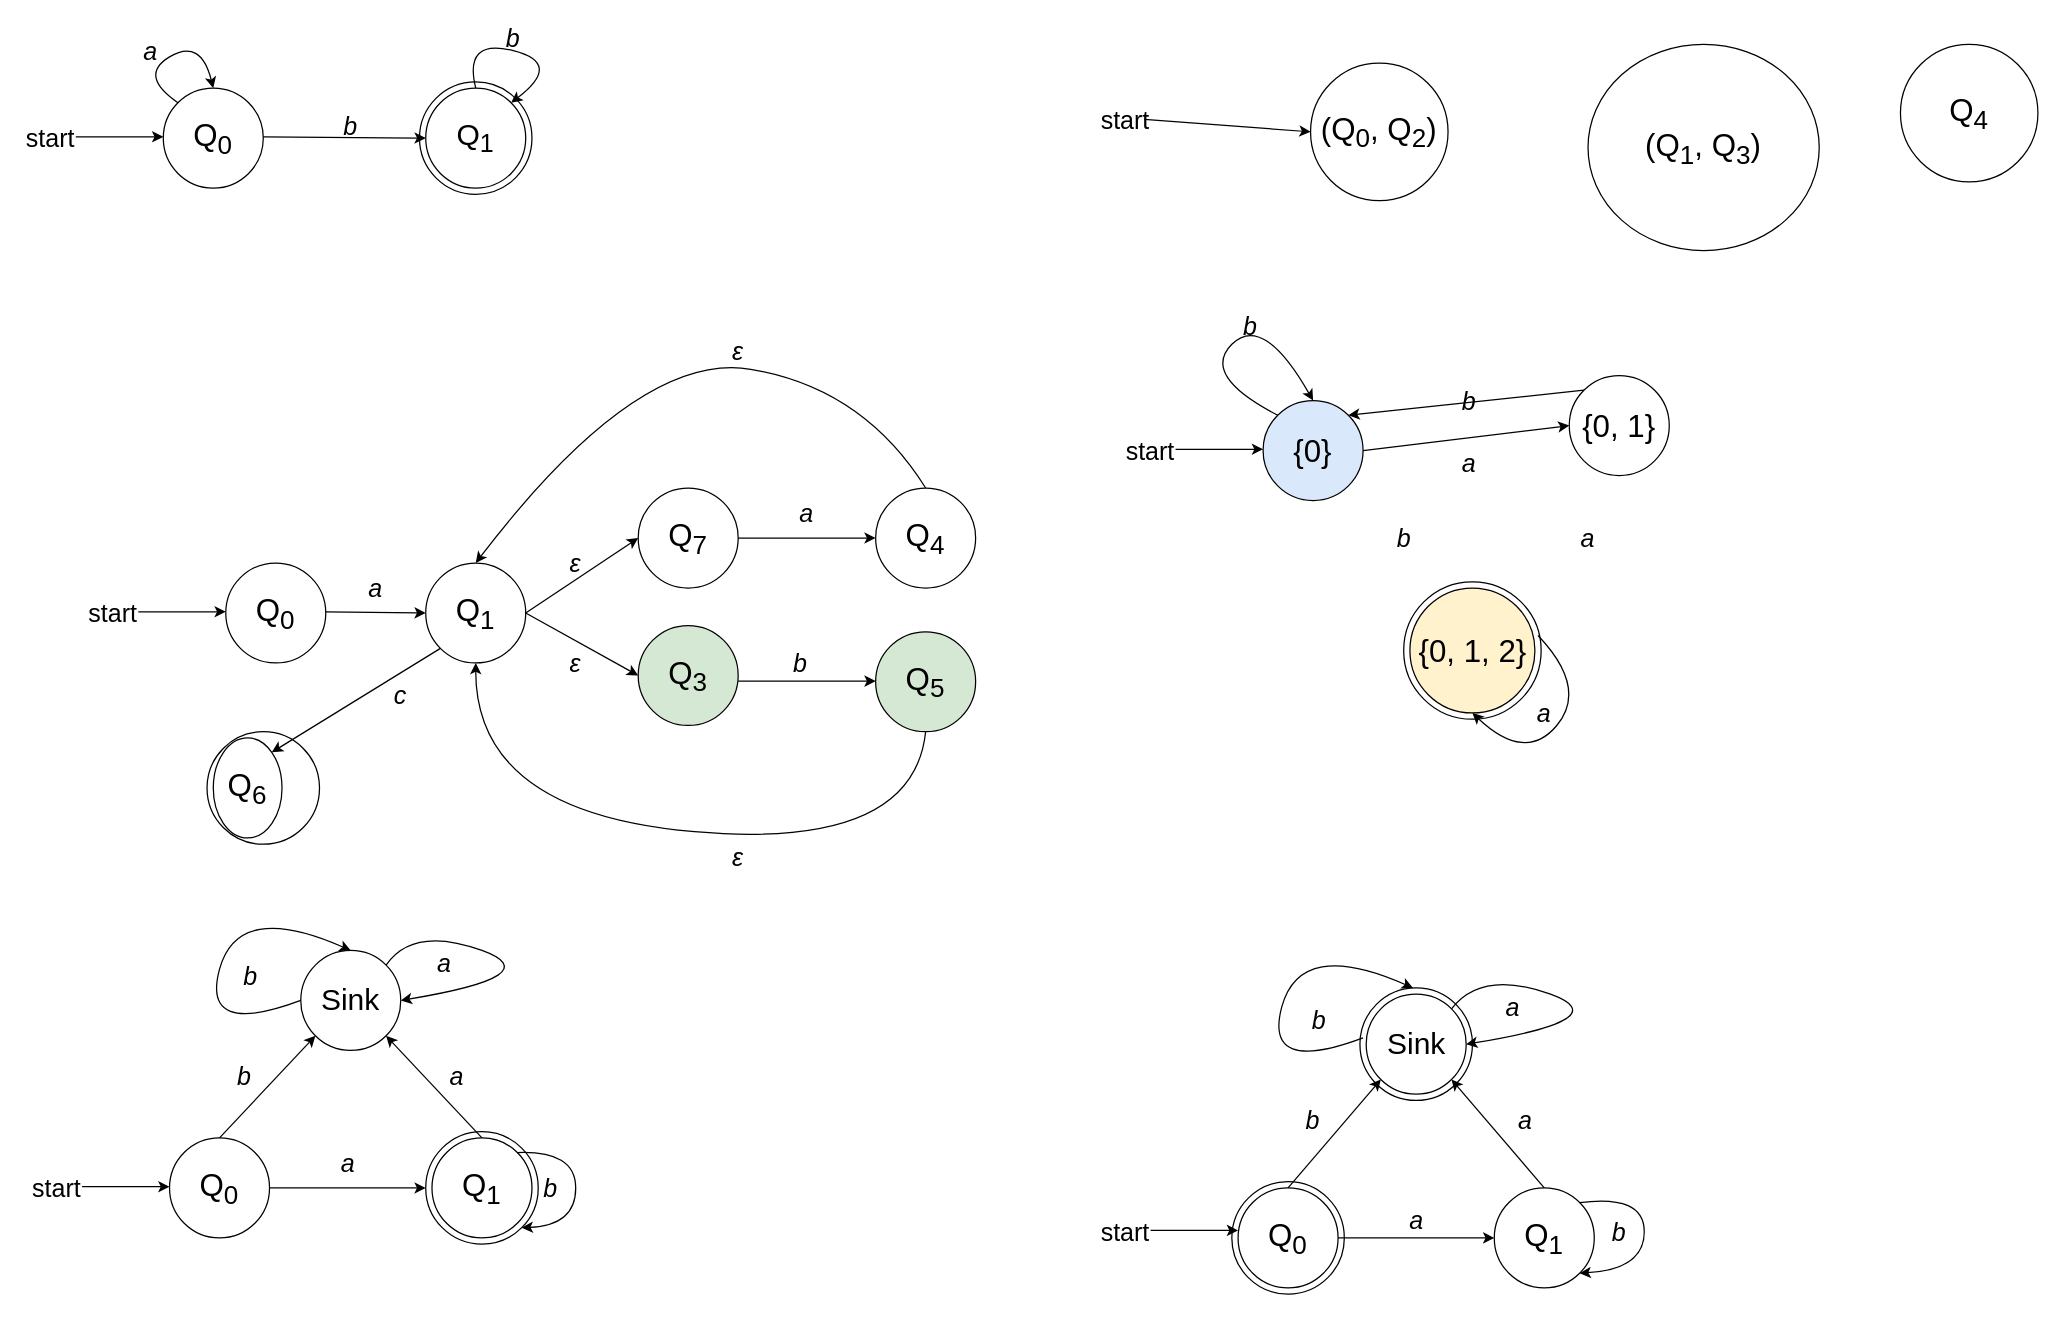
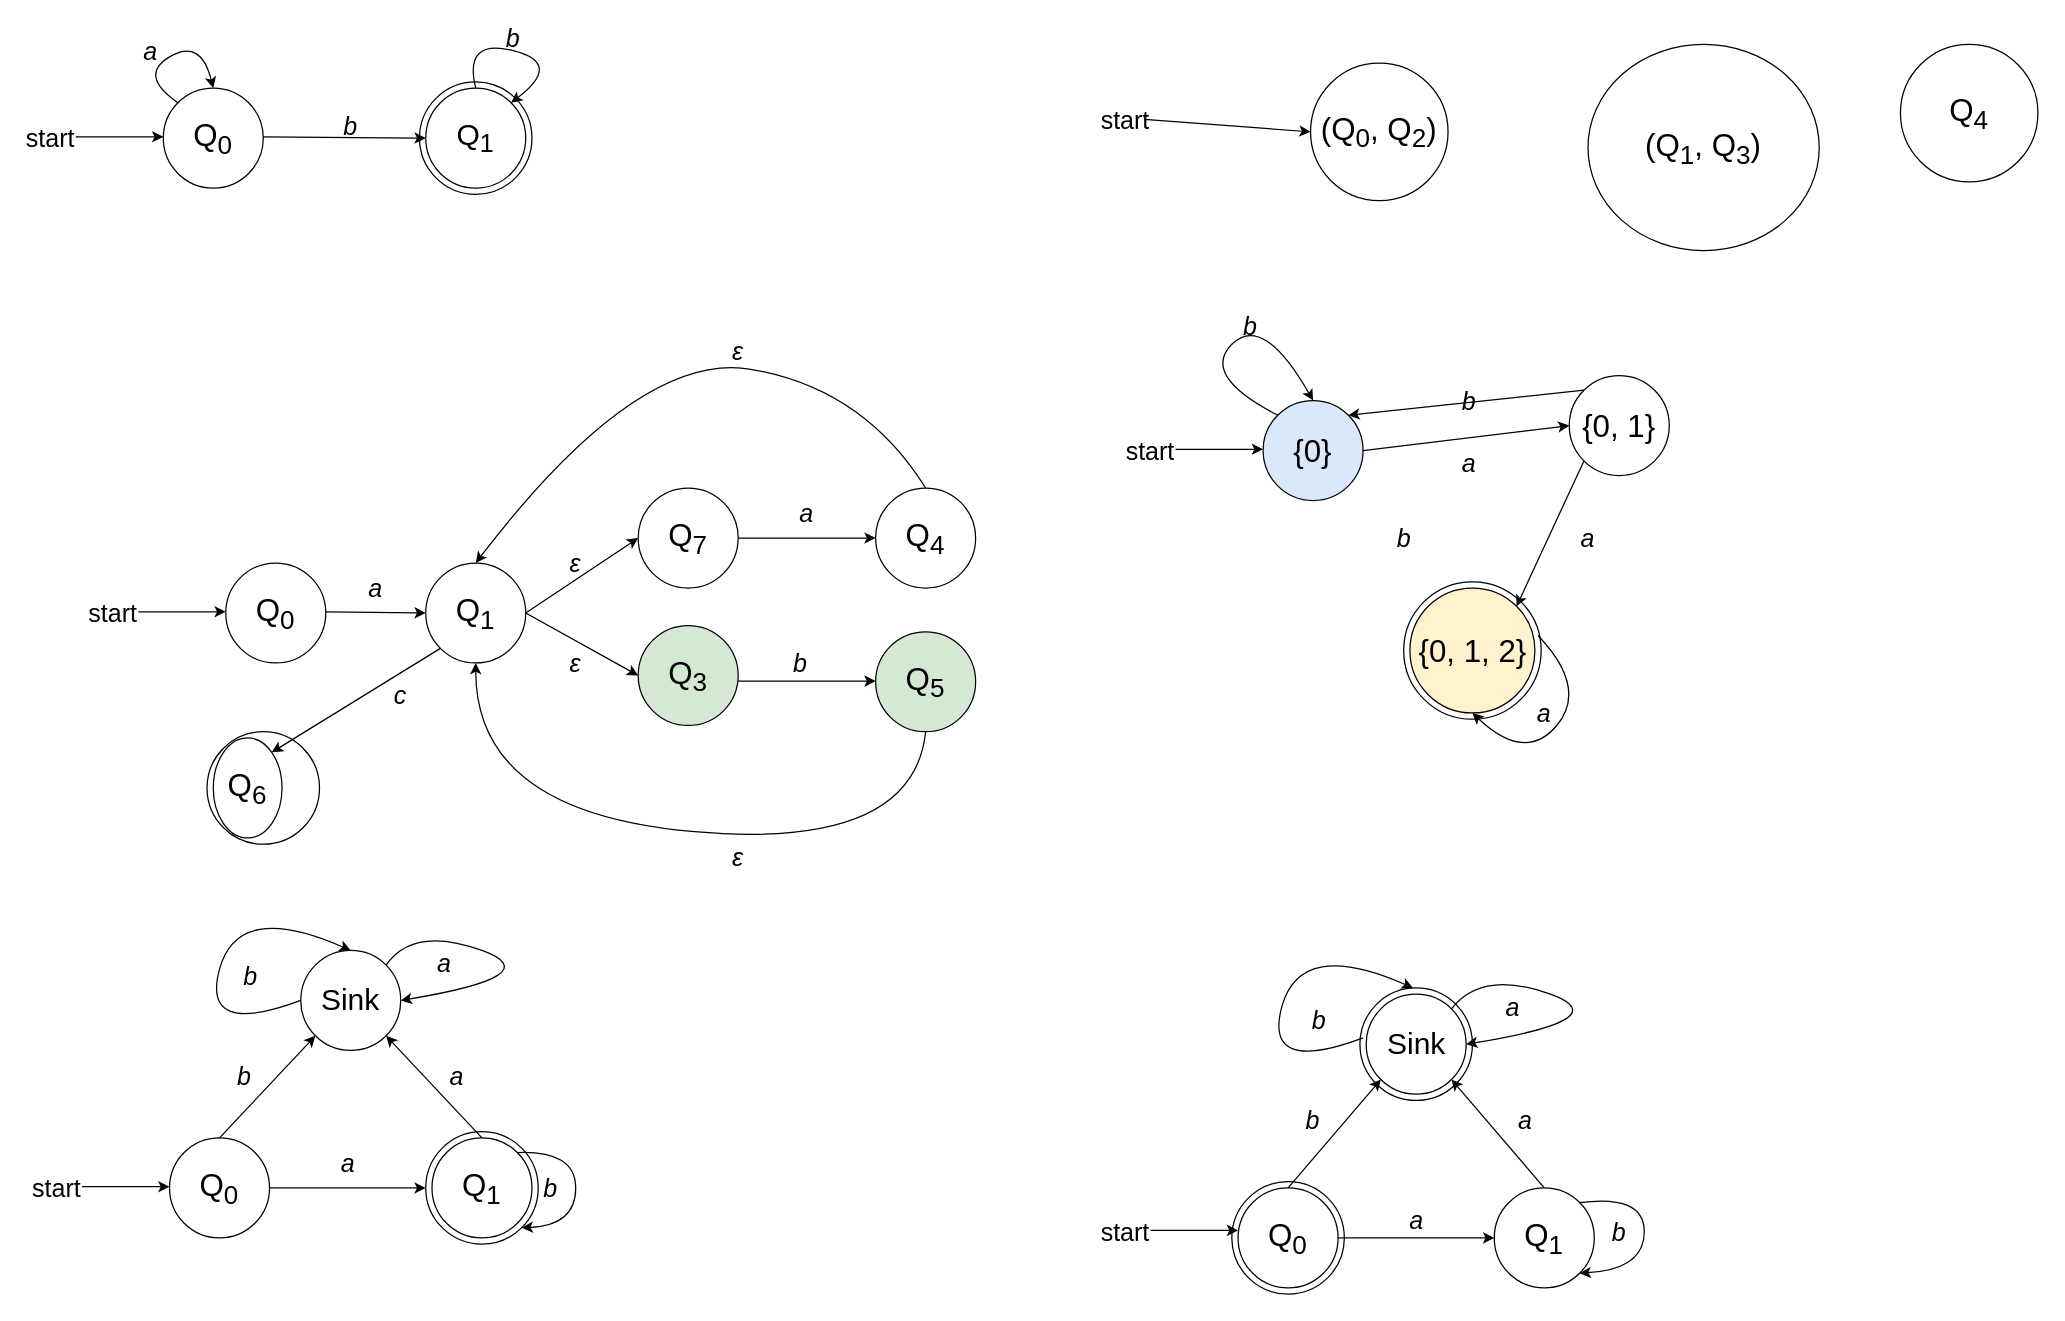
edge "{0, 1}" -> "{0, 1, 2}": added
